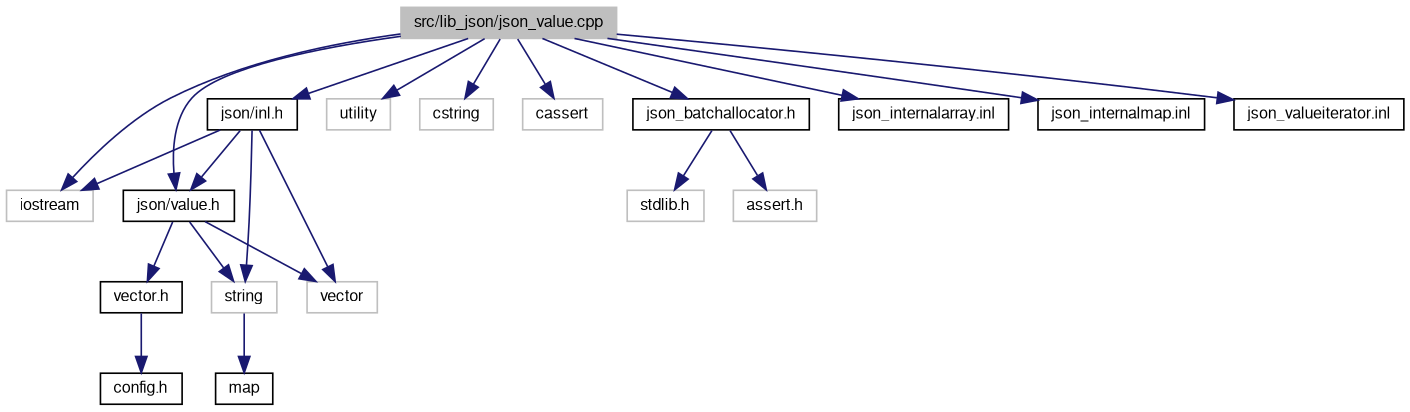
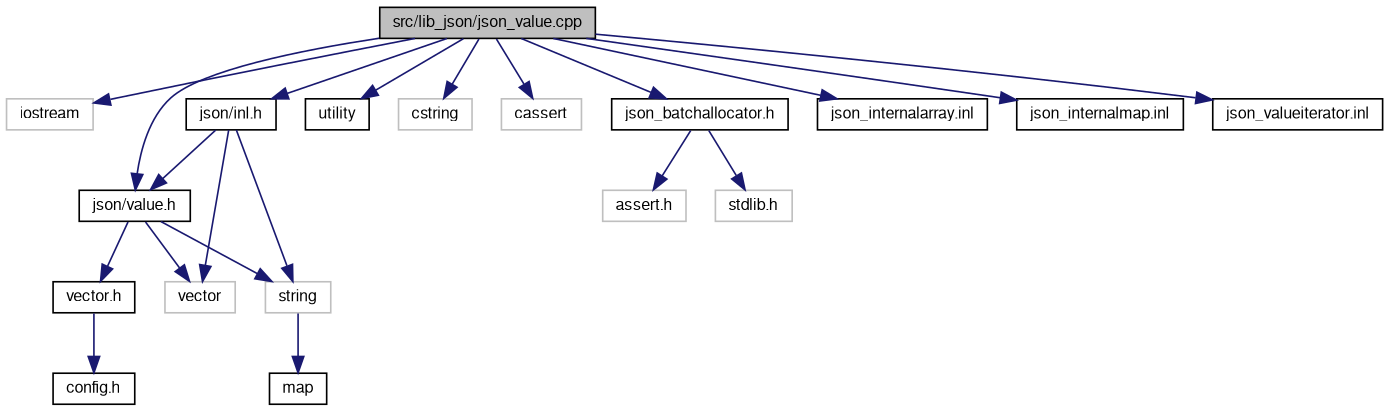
node "src/lib_json/json_value.cpp": color grey75 -> black
node "utility": color grey75 -> black
edge "json/inl.h" -> "iostream": removed
